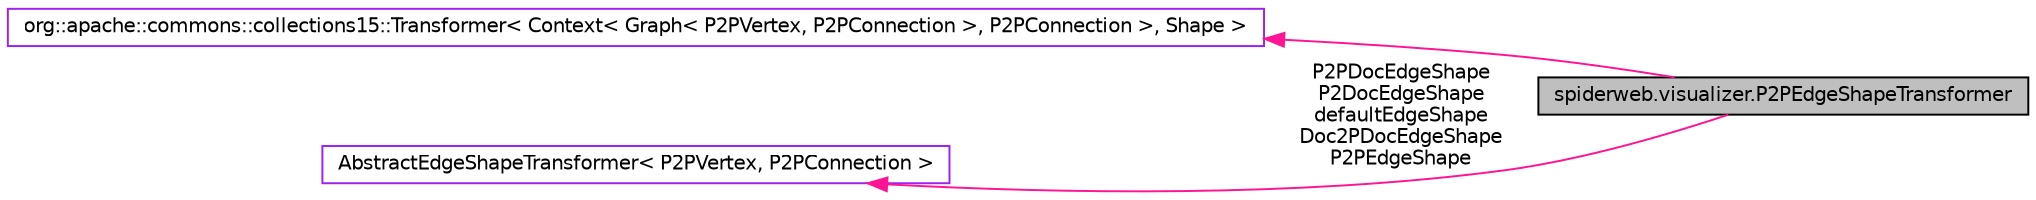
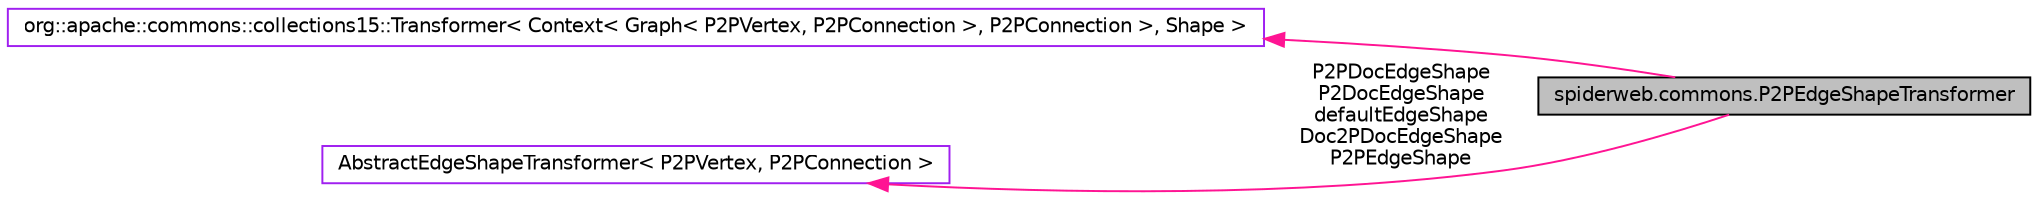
node "spiderweb.visualizer.P2PEdgeShapeTransformer": label "spiderweb.visualizer.P2PEdgeShapeTransformer" -> "spiderweb.commons.P2PEdgeShapeTransformer"
